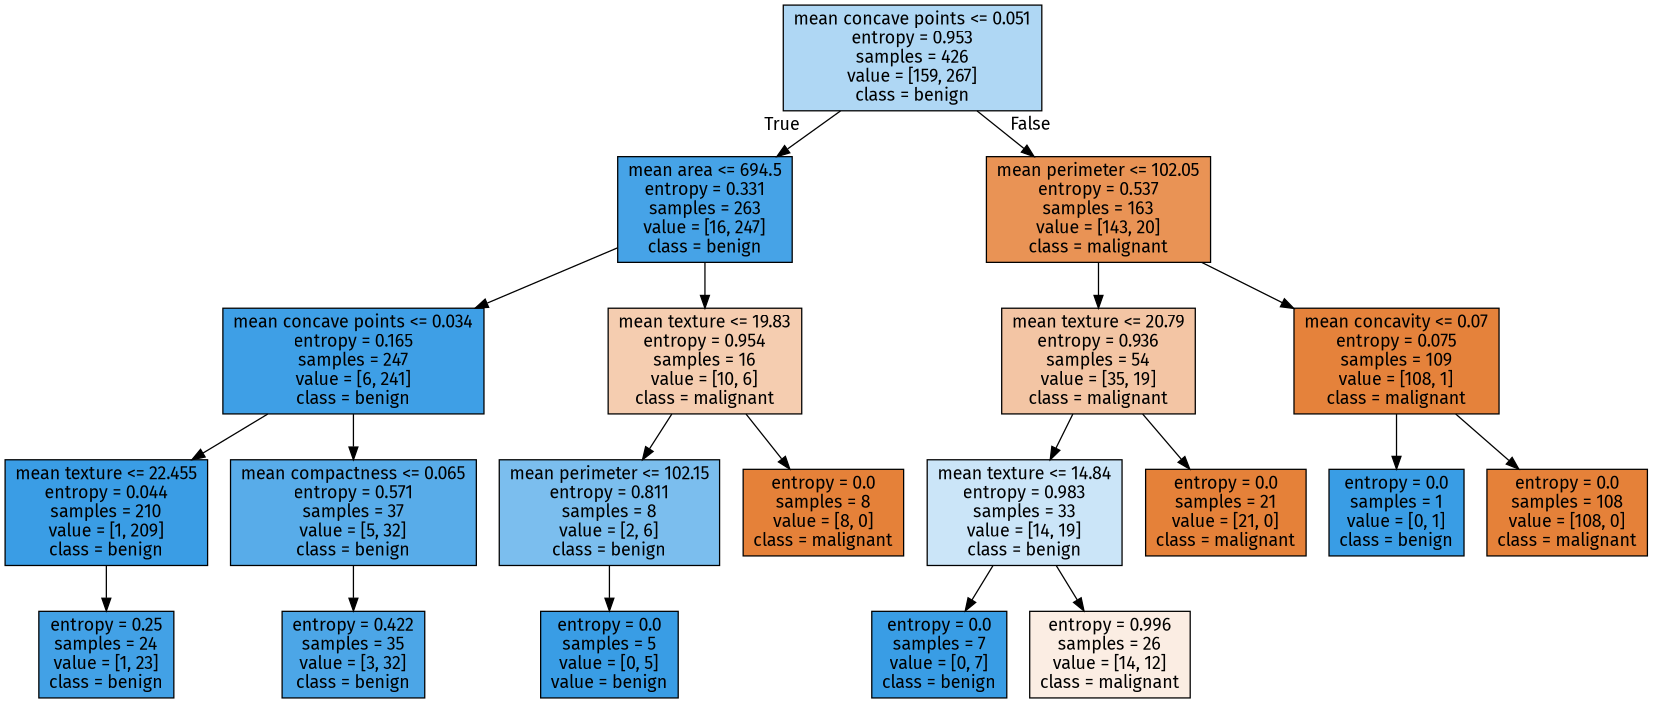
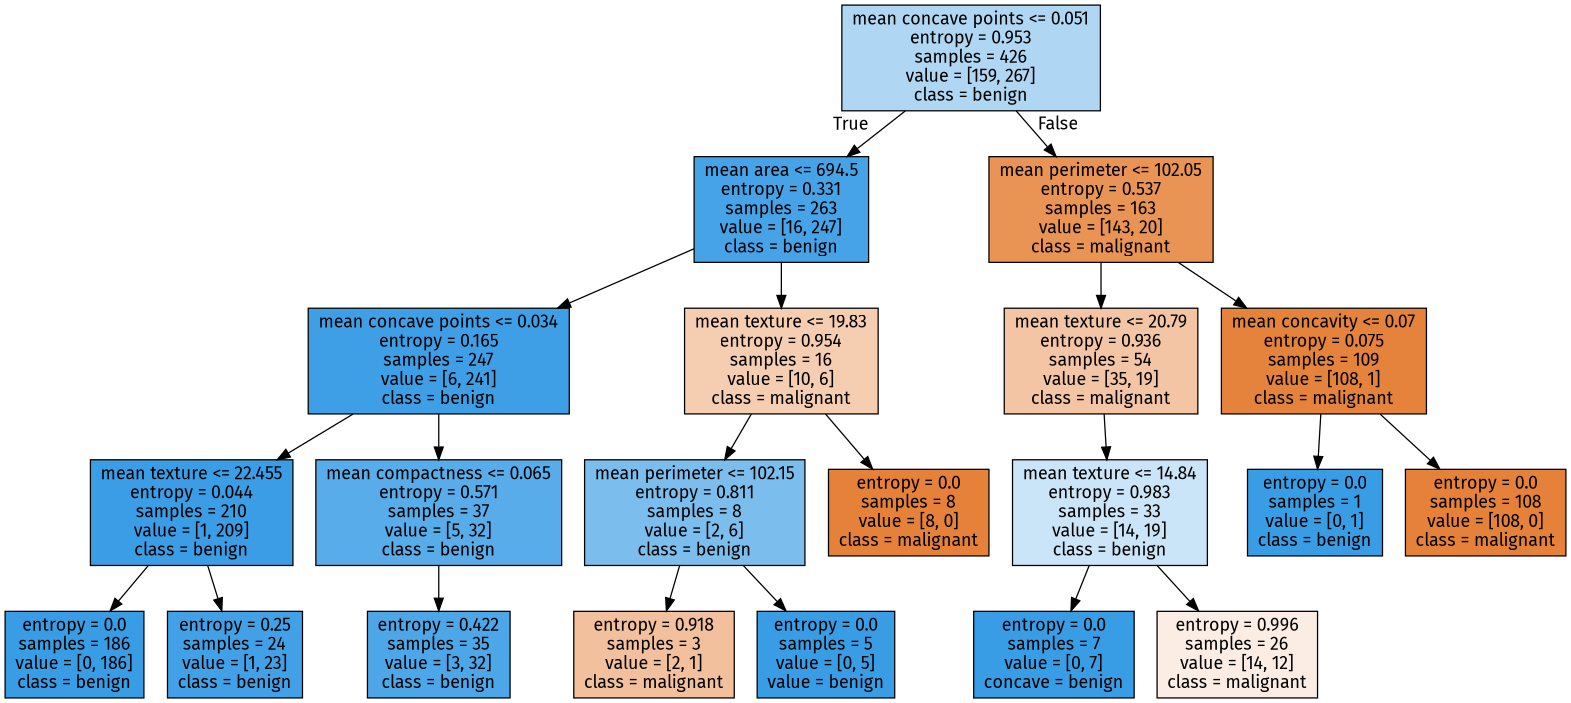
node "entropy = 0.0 samples = 21 value = [21, 0] class = malignant": removed
node "entropy = 0.0 samples = 186 value = [0, 186] class = benign": added
node "entropy = 0.918 samples = 3 value = [2, 1] class = malignant": added
node "entropy = 0.0 samples = 7 value = [0, 7] class = benign": label "entropy = 0.0 samples = 7 value = [0, 7] class = benign" -> "entropy = 0.0 samples = 7 value = [0, 7] concave = benign"
